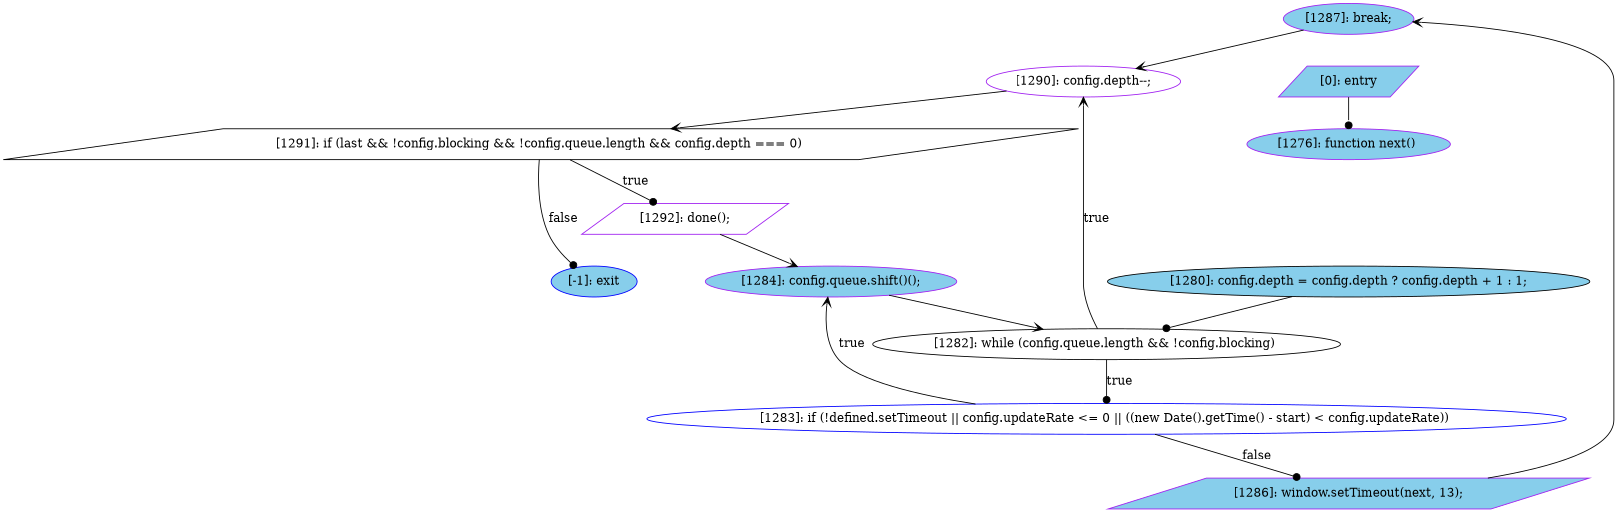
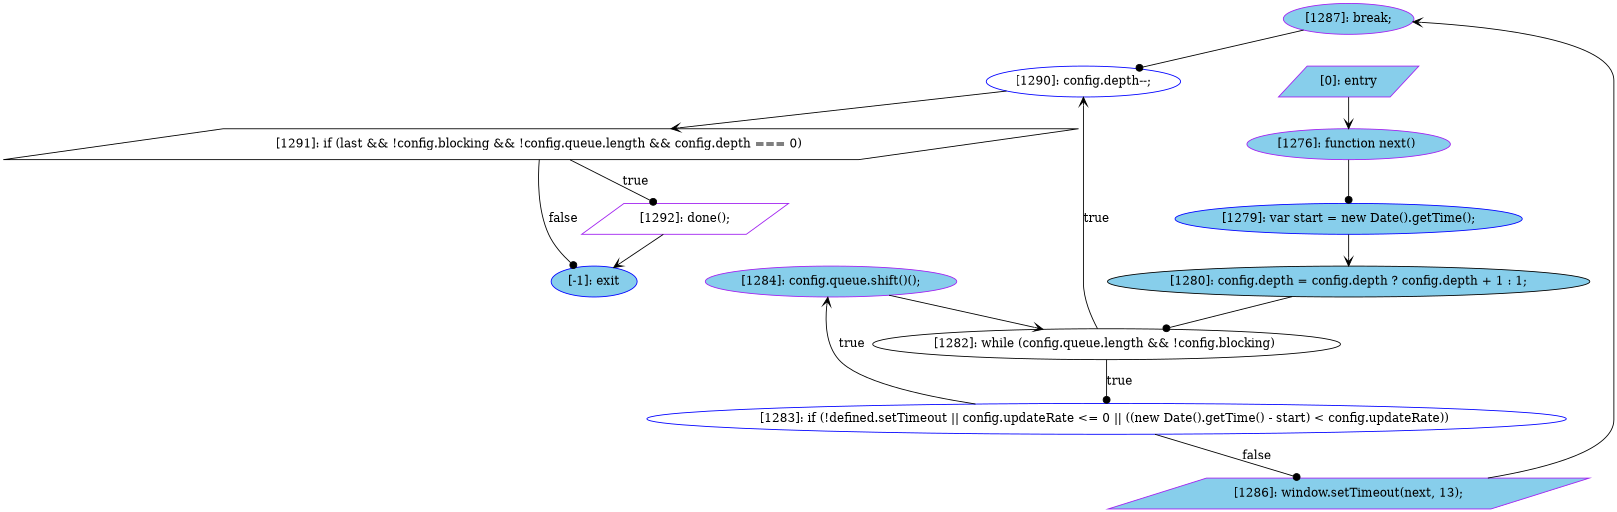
edge "[1287]: break;" -> "[1290]: config.depth--;": arrowhead vee -> dot
node "[1290]: config.depth--;": color purple -> blue
edge "[0]: entry" -> "[1276]: function next()": arrowhead dot -> vee
node "[1279]: var start = new Date().getTime();": added
edge "[1292]: done();" -> "[1284]: config.queue.shift()();": now "[1292]: done();" -> "[-1]: exit"
